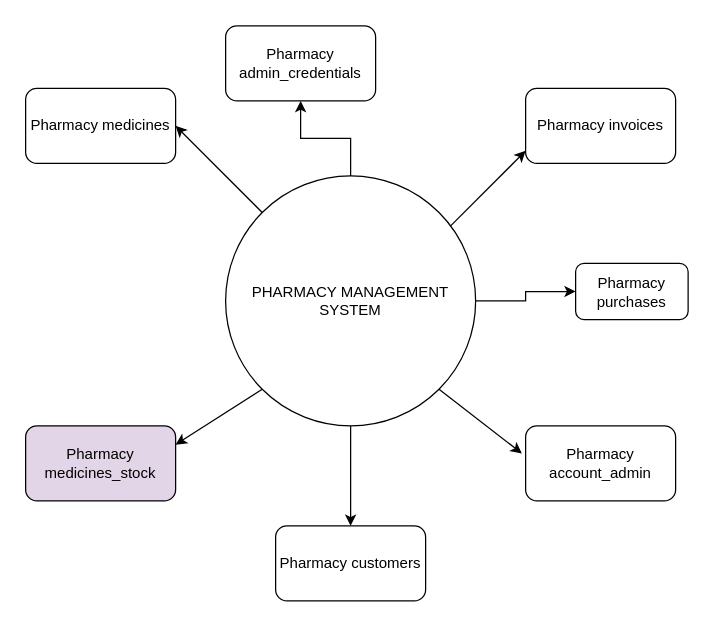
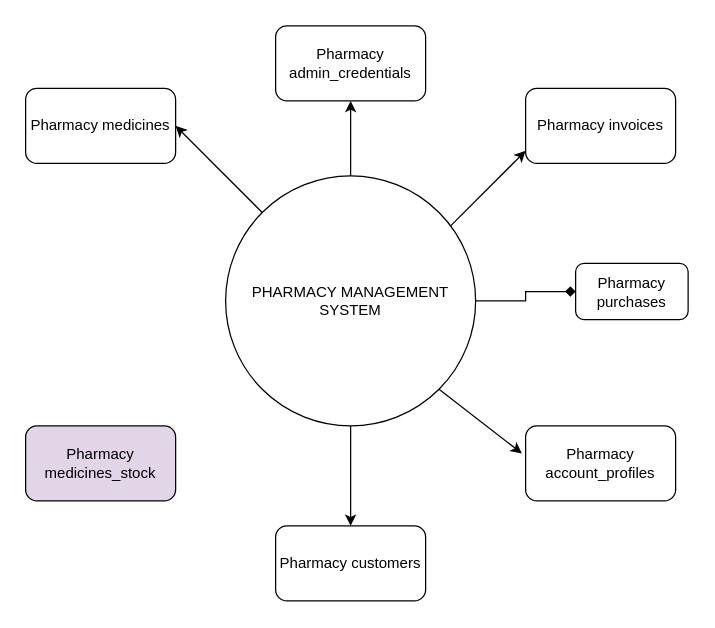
node "Pharmacy admin_credentials": moved (301, 63) -> (351, 63)
edge "PHARMACY MANAGEMENT SYSTEM" -> "Pharmacy purchases": arrowhead classic -> diamond
edge "PHARMACY MANAGEMENT SYSTEM" -> "Pharmacy medicines_stock": removed
node "Pharmacy account_admin": label "Pharmacy account_admin" -> "Pharmacy account_profiles"
